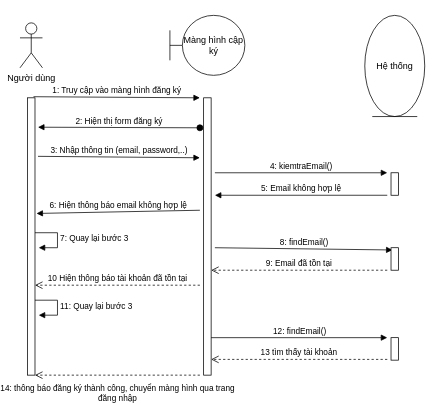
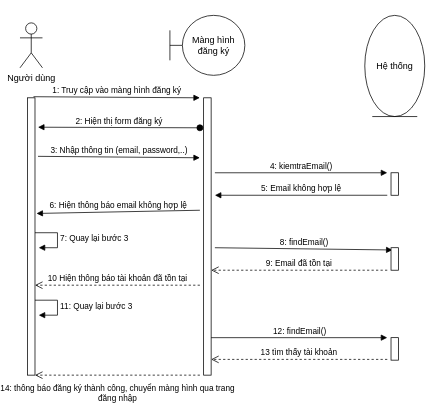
node "Màng hình cập ký": label "Màng hình cập ký" -> "Màng hình đăng ký"
